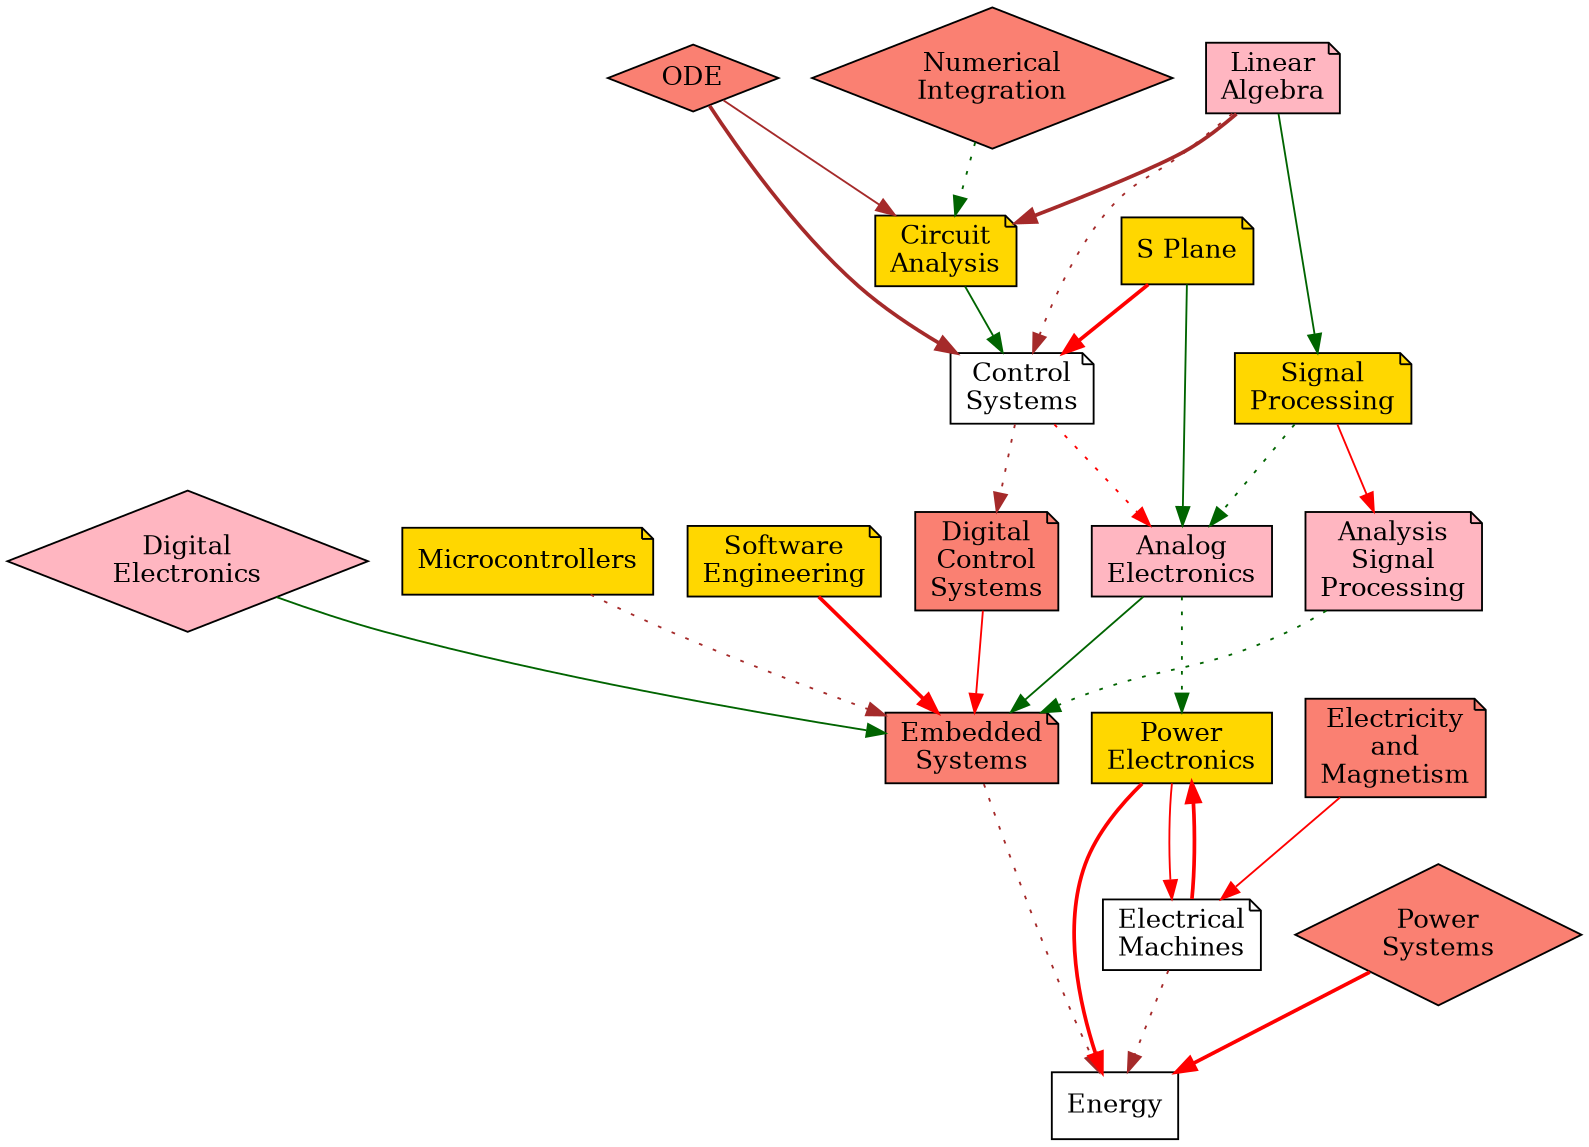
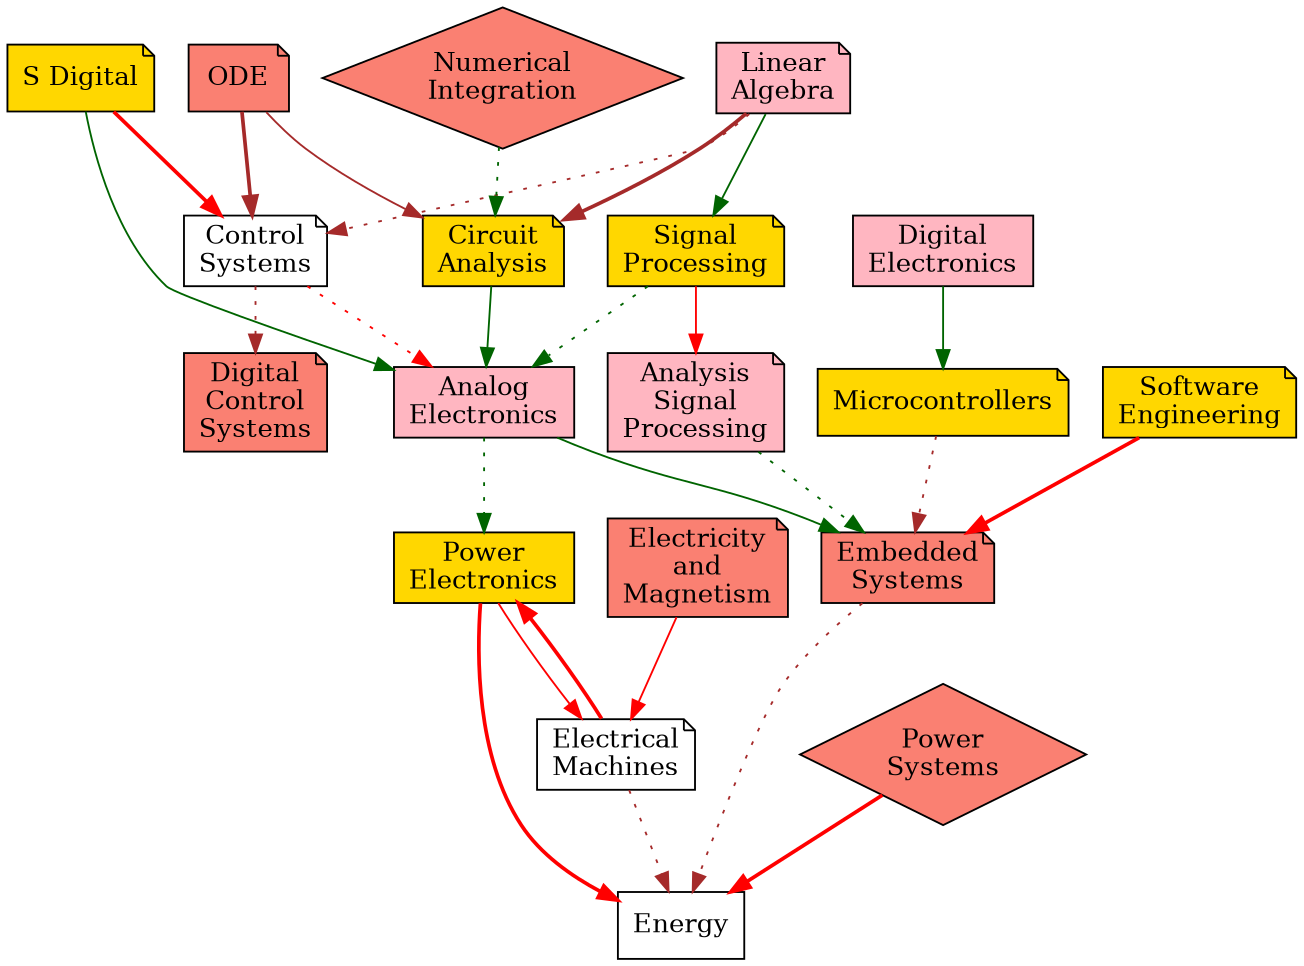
node "ODE": shape diamond -> note
node "S Plane": label "S Plane" -> "S Digital"
edge "Circuit Analysis" -> "Control Systems": now "Circuit Analysis" -> "Analog Electronics"
node "Digital Electronics": shape diamond -> box
edge "Digital Control Systems" -> "Embedded Systems": removed
edge "Digital Electronics" -> "Embedded Systems": now "Digital Electronics" -> "Microcontrollers"
